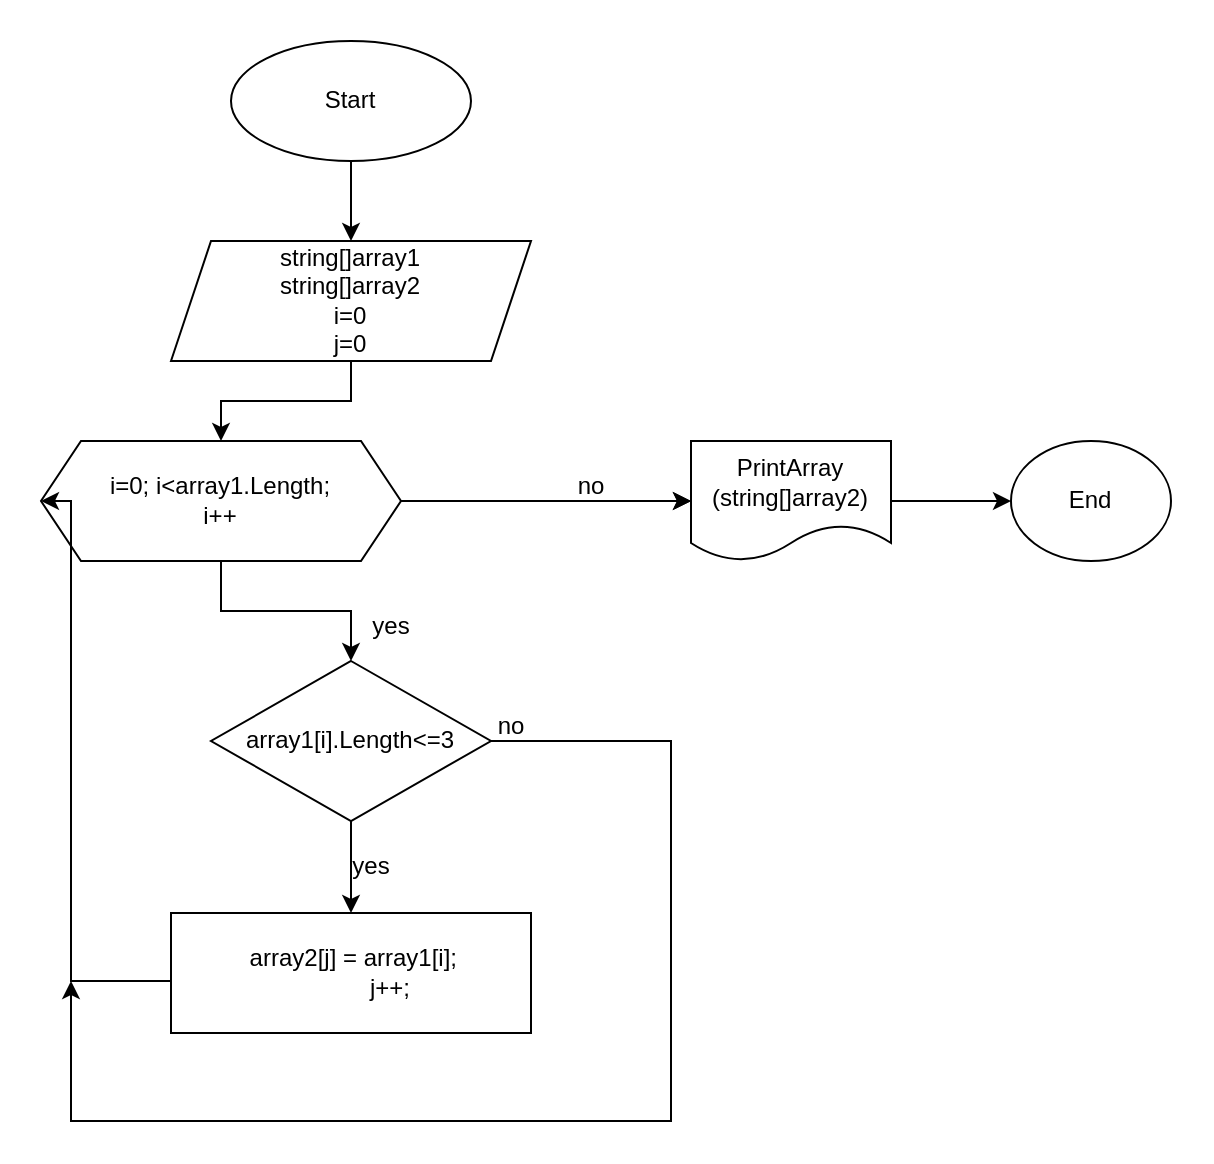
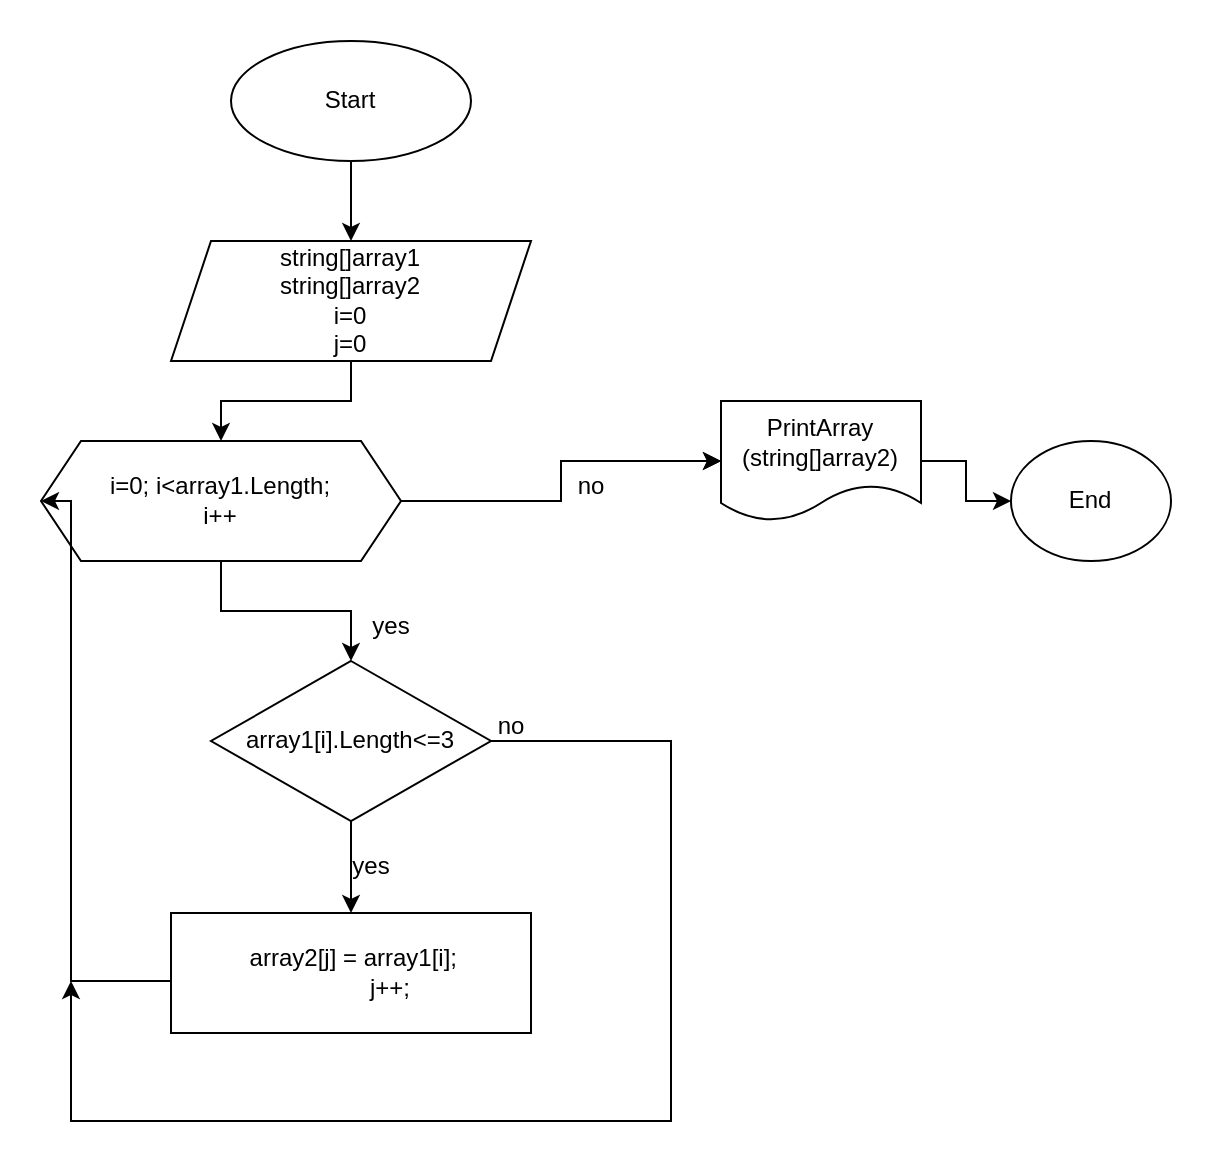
node "PrintArray (string[]array2)": moved (791, 501) -> (821, 461)
